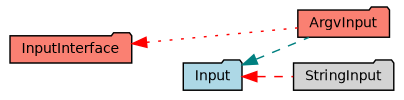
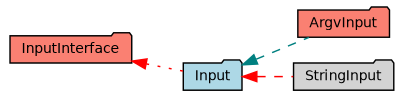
edge "ArgvInput" -> "InputInterface": now "Input" -> "InputInterface"
